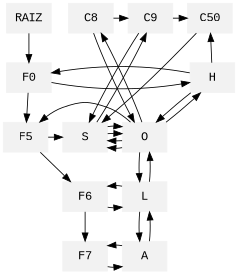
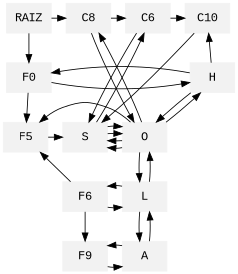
edge "RAIZ" -> "C8": added
node "C9": label "C9" -> "C6"
node "C50": label "C50" -> "C10"
edge "F5" -> "F6": reversed
node "F7": label "F7" -> "F9"
